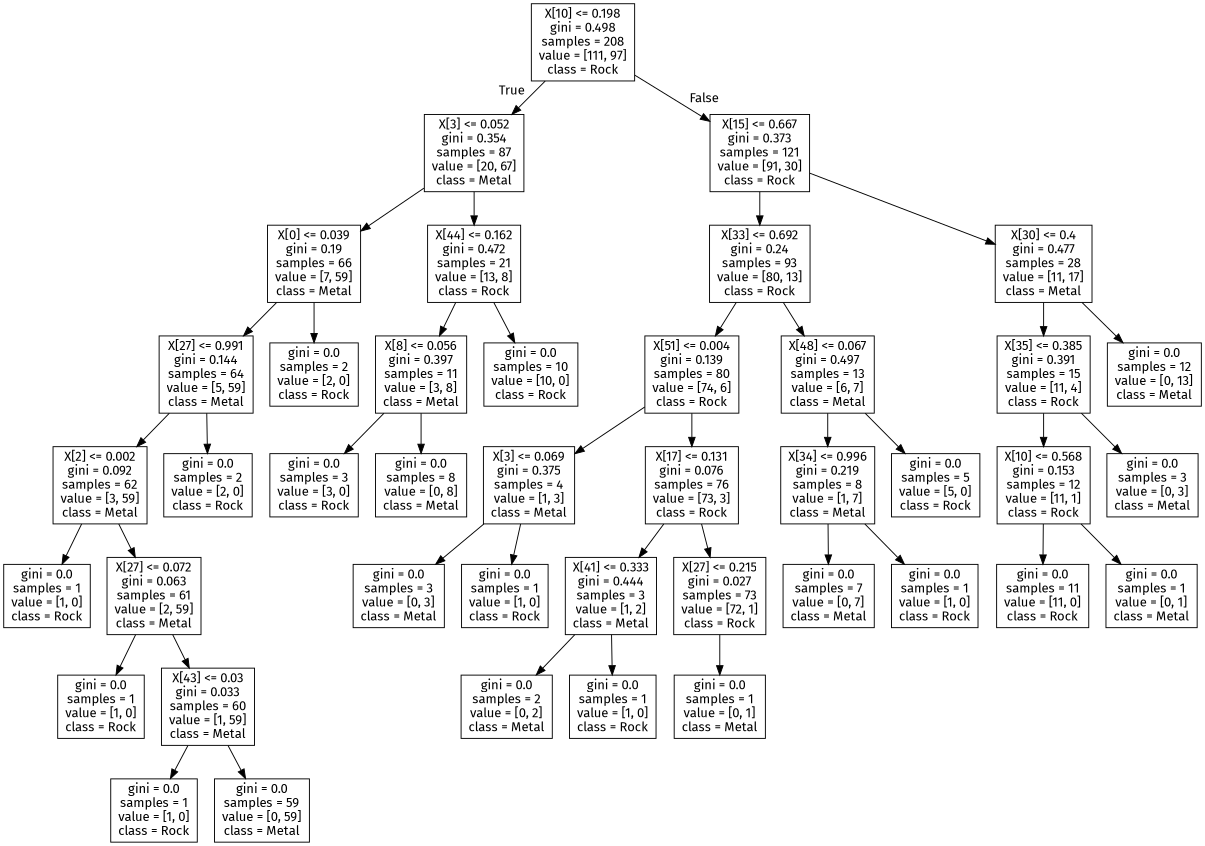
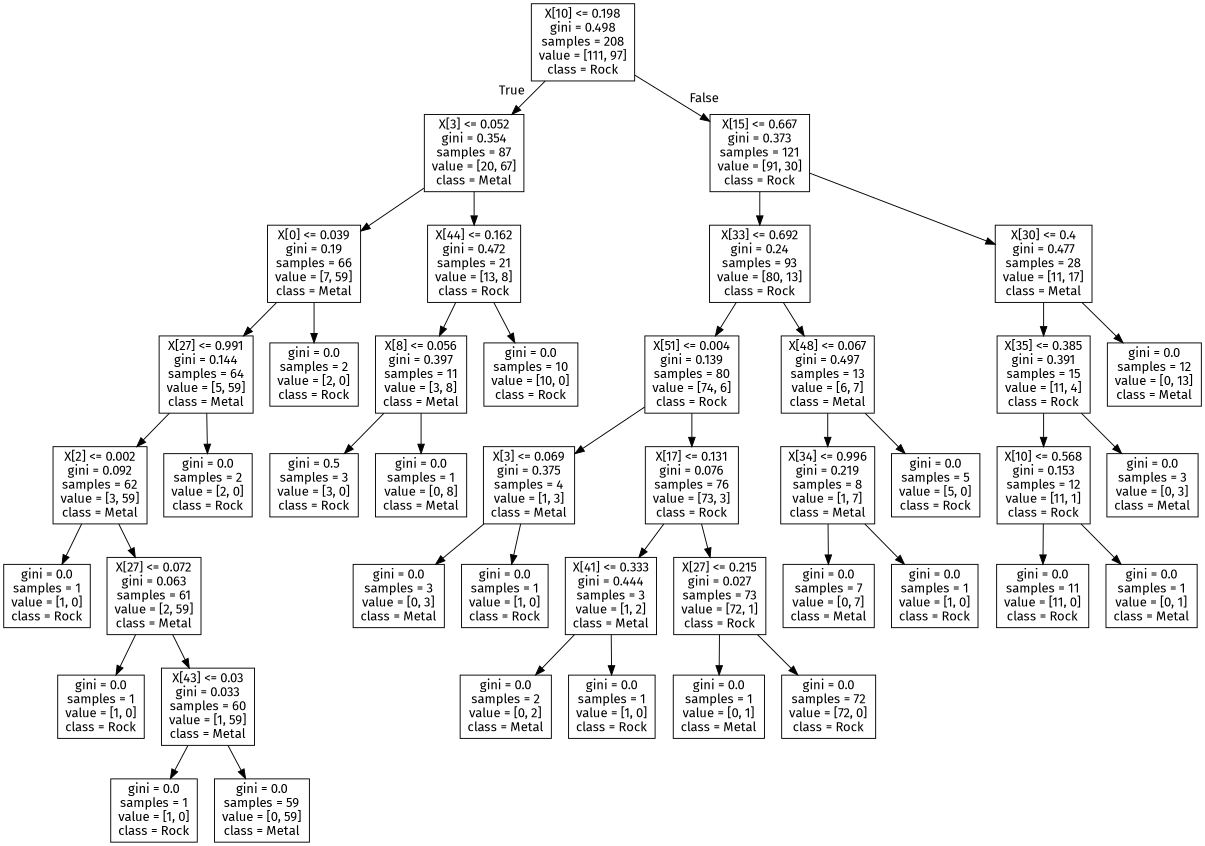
node "gini = 0.0 samples = 3 value = [3, 0] class = Rock": label "gini = 0.0 samples = 3 value = [3, 0] class = Rock" -> "gini = 0.5 samples = 3 value = [3, 0] class = Rock"
node "gini = 0.0 samples = 8 value = [0, 8] class = Metal": label "gini = 0.0 samples = 8 value = [0, 8] class = Metal" -> "gini = 0.0 samples = 1 value = [0, 8] class = Metal"
node "gini = 0.0 samples = 72 value = [72, 0] class = Rock": added
